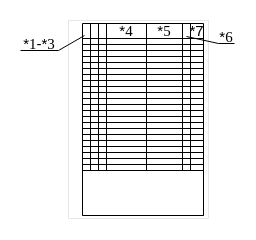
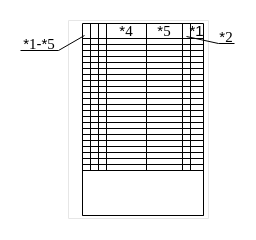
node "*7": label "*7" -> "*1"
node "*6": label "*6" -> "*2"
node "*1-*3": label "*1-*3" -> "*1-*5"
